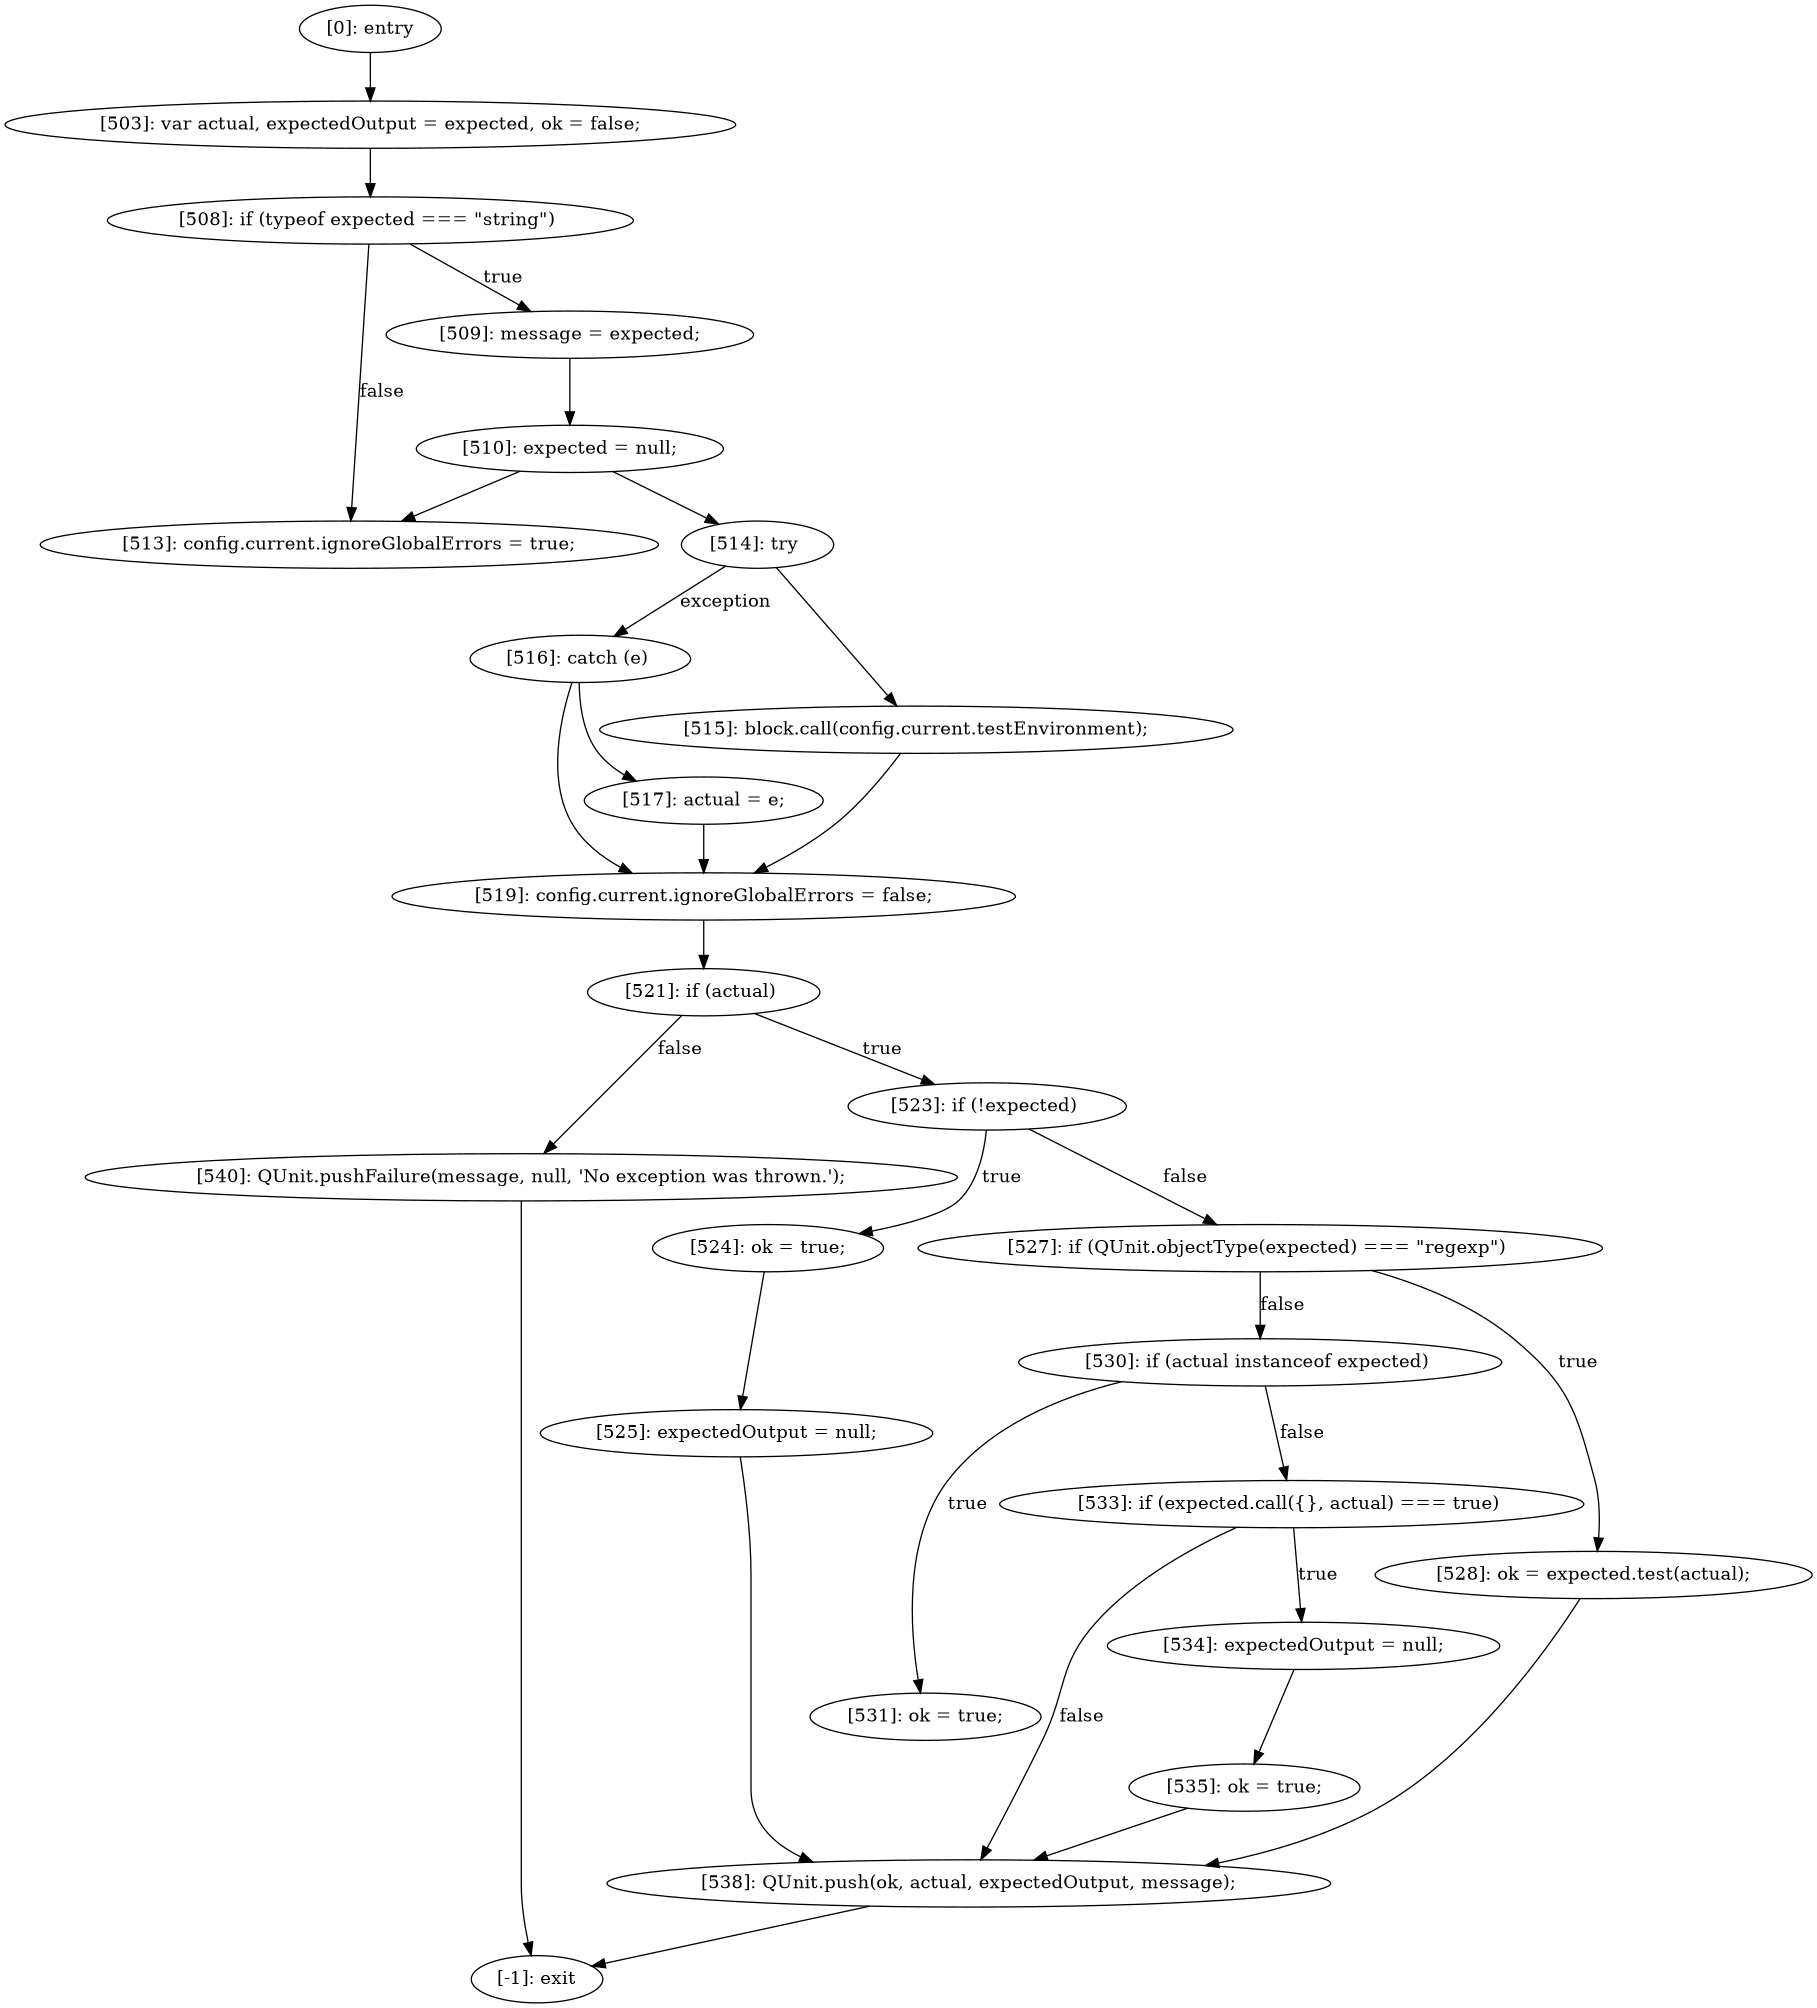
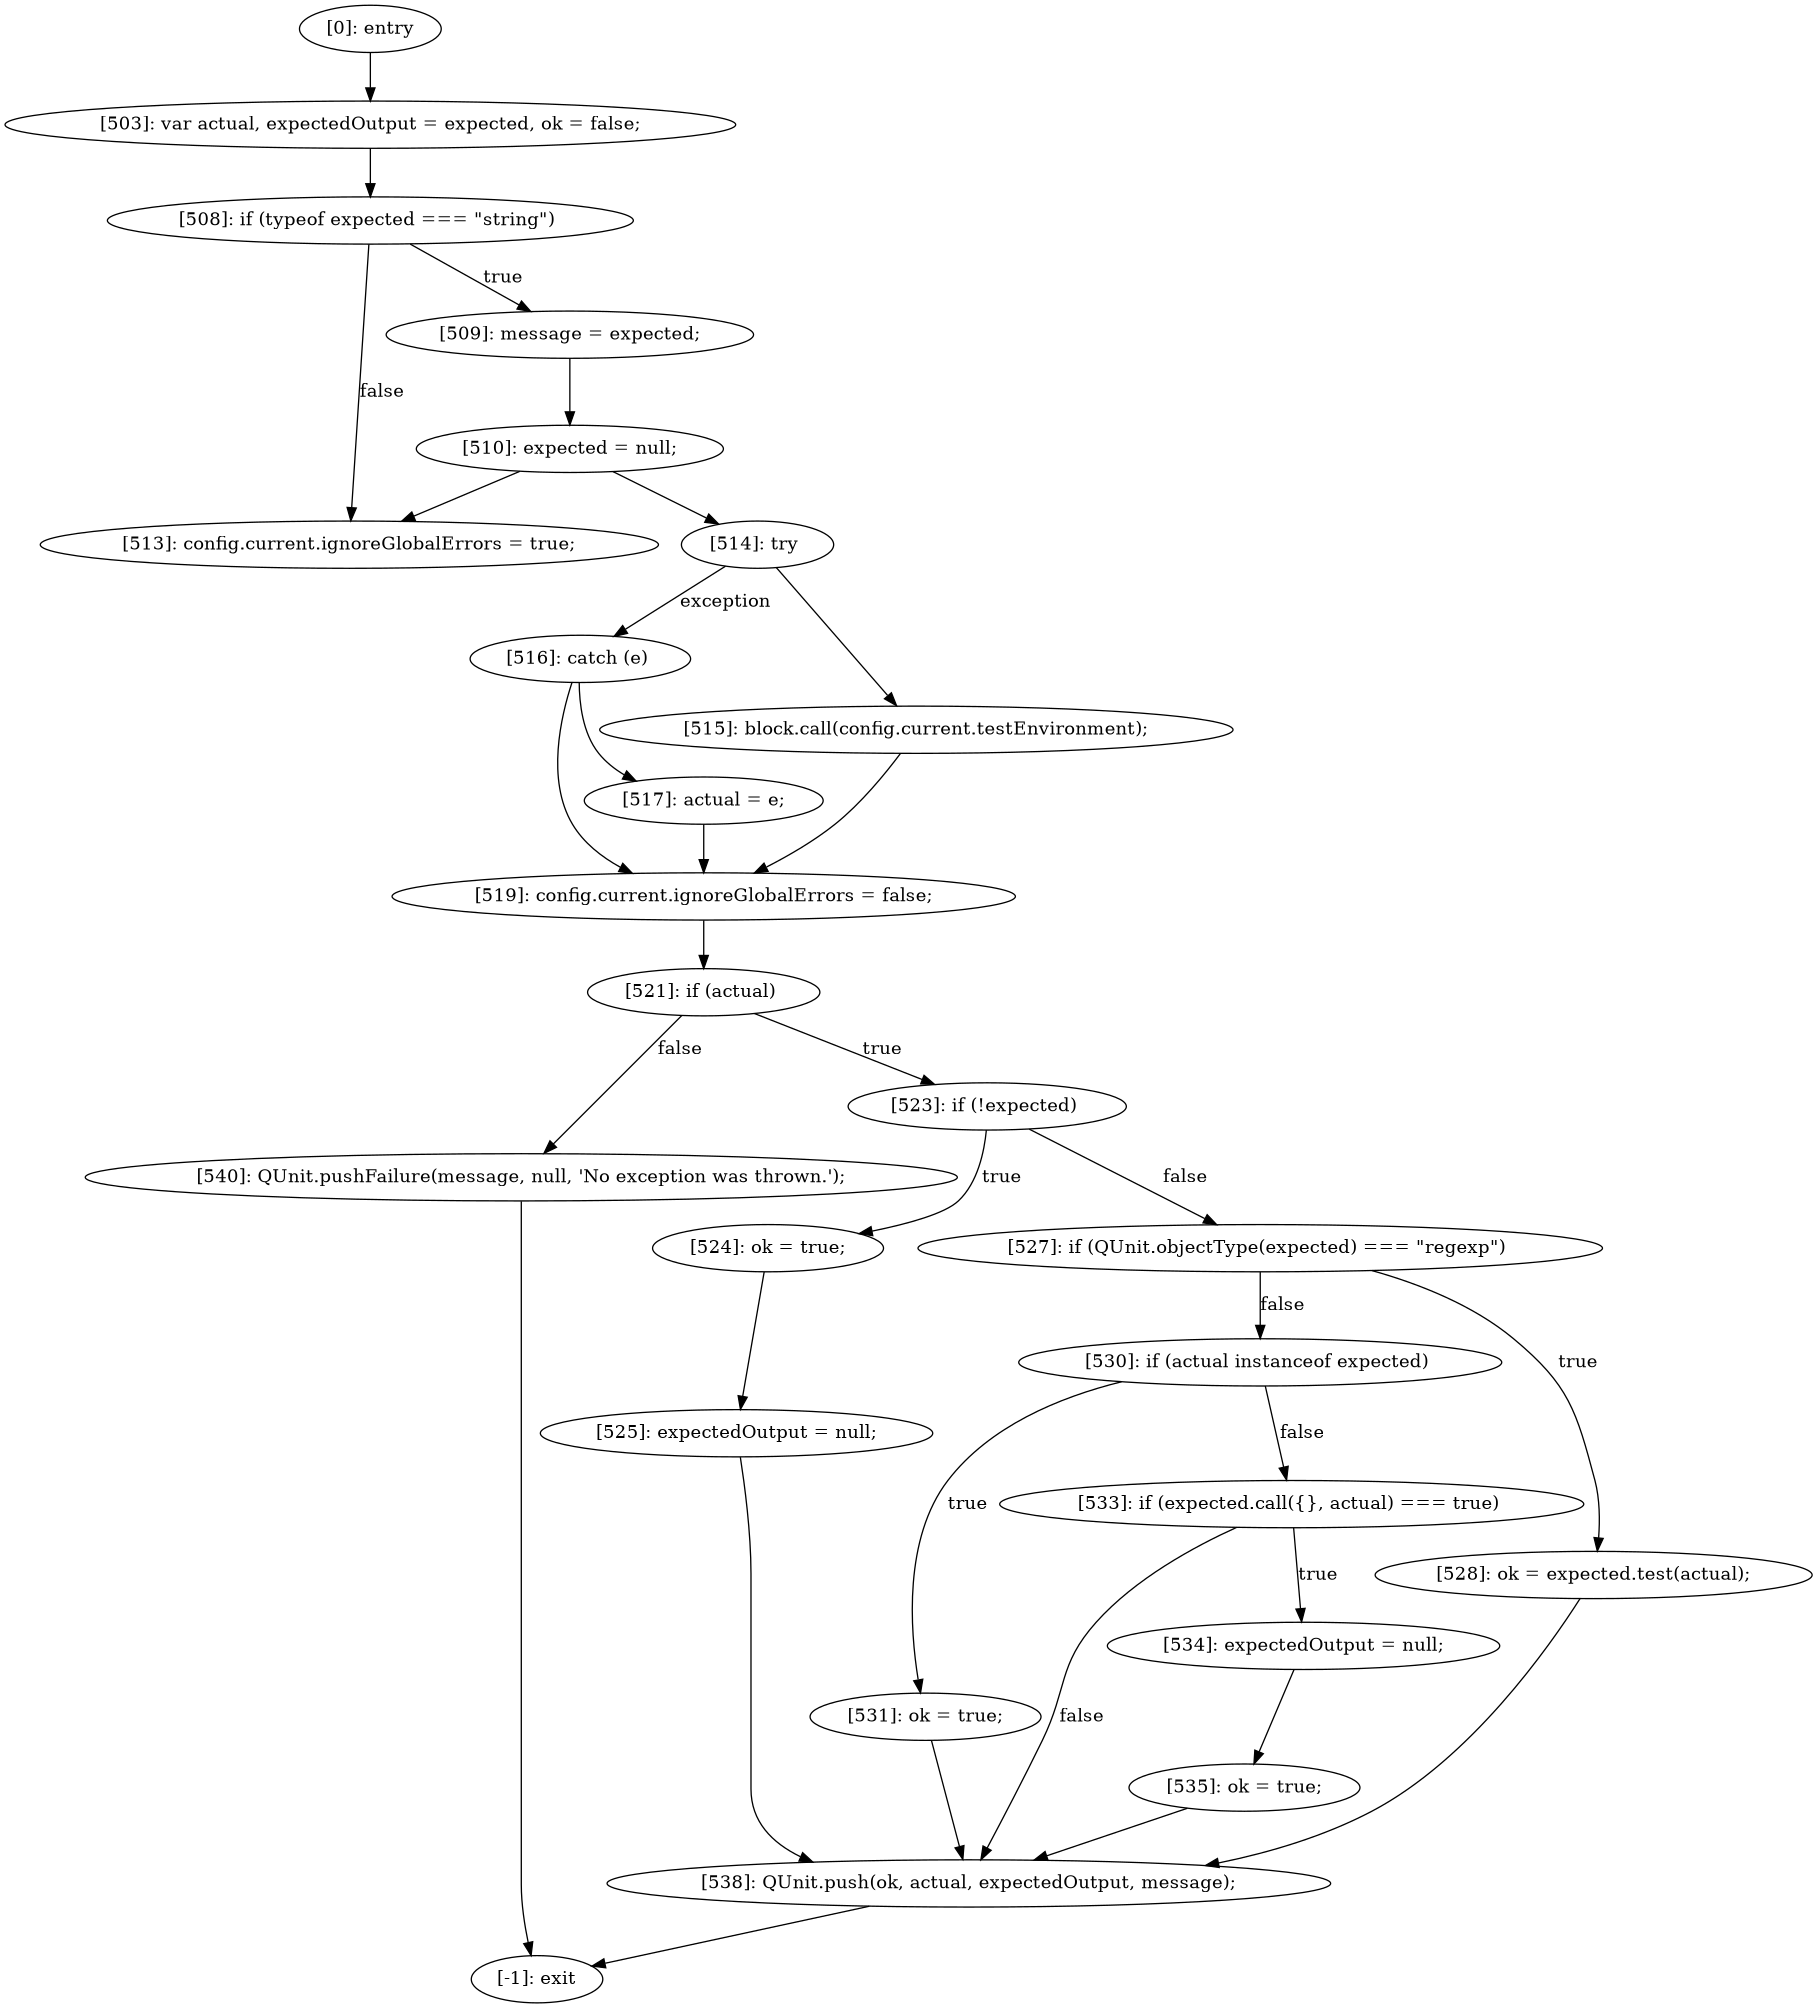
edge "[531]: ok = true;" -> "[538]: QUnit.push(ok, actual, expectedOutput, message);": added
